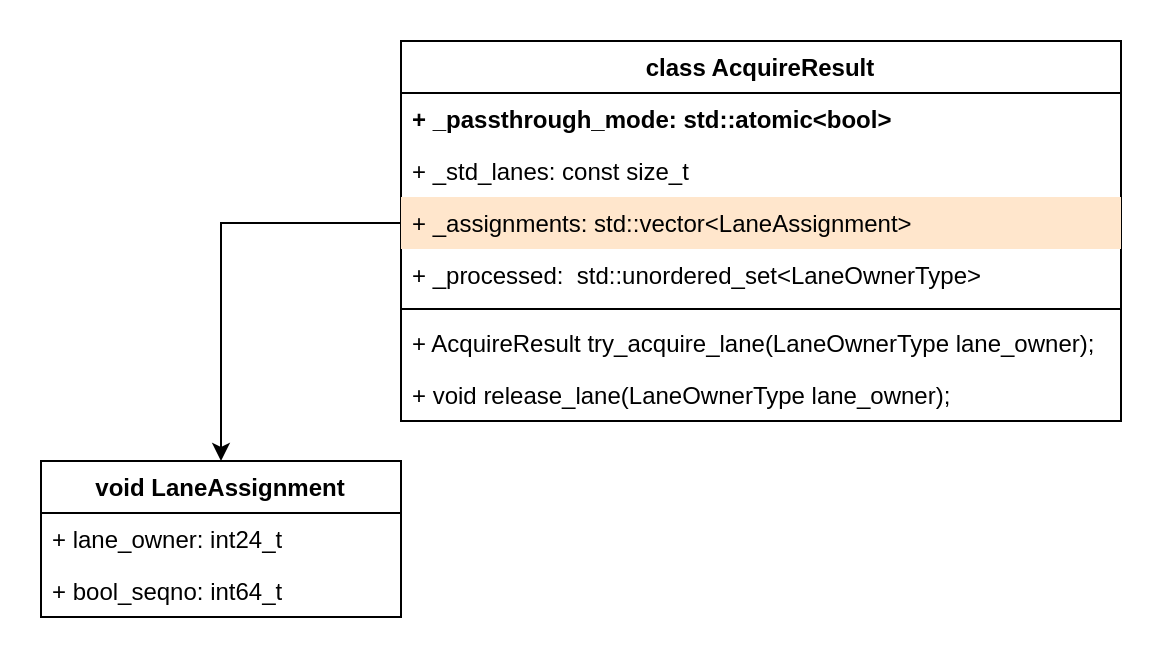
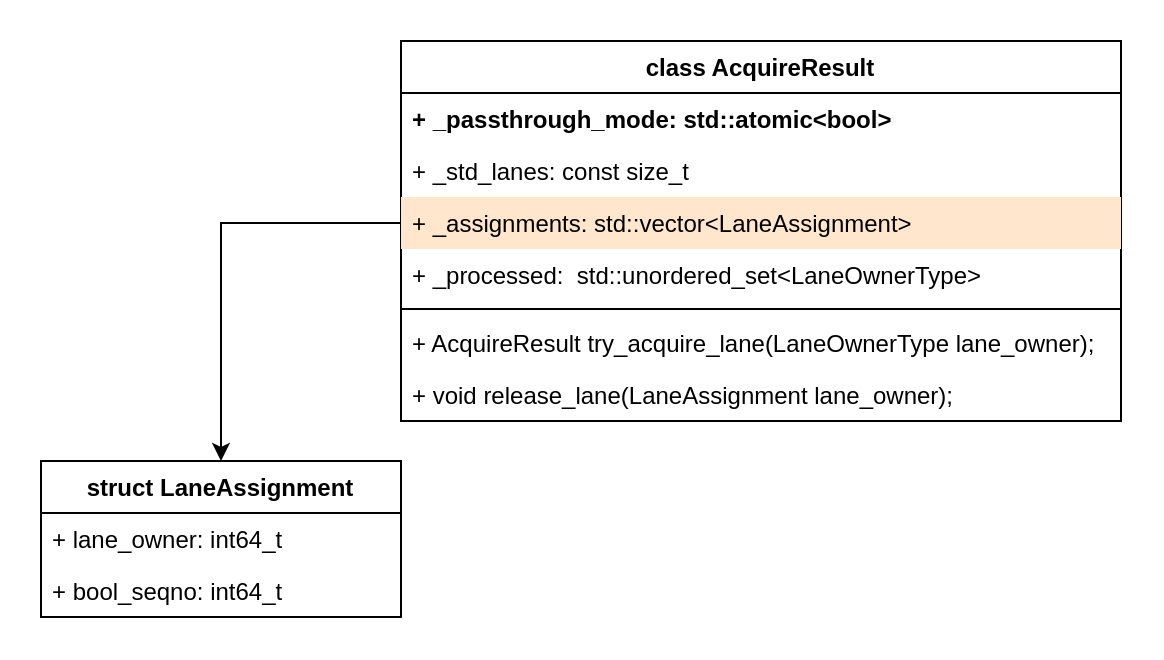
node "+ void release_lane(LaneOwnerType lane_owner);": label "+ void release_lane(LaneOwnerType lane_owner);" -> "+ void release_lane(LaneAssignment lane_owner);"
node "void LaneAssignment": label "void LaneAssignment" -> "struct LaneAssignment"
node "+ lane_owner: int24_t": label "+ lane_owner: int24_t" -> "+ lane_owner: int64_t"
